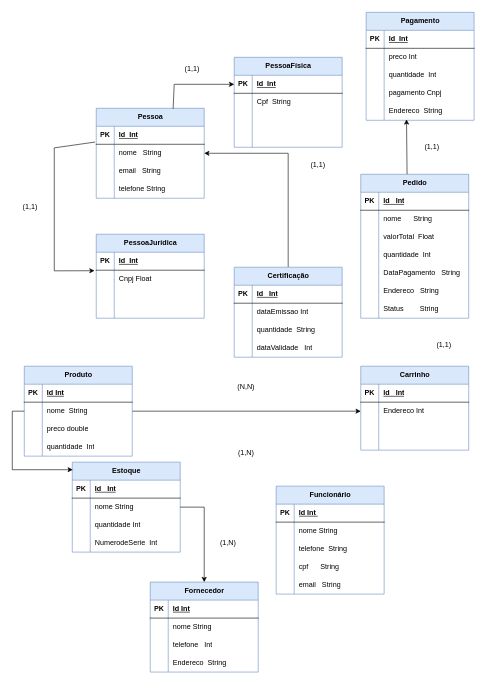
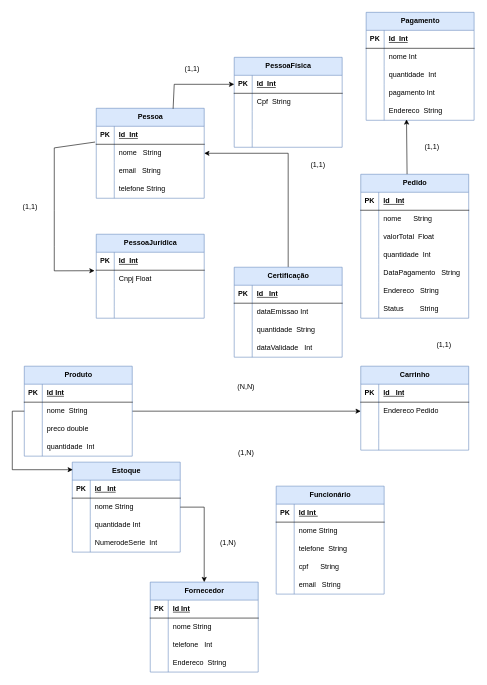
node "preco Int": label "preco Int" -> "nome Int"
node "pagamento Cnpj": label "pagamento Cnpj" -> "pagamento Int"
node "Endereco Int": label "Endereco Int" -> "Endereco Pedido"
